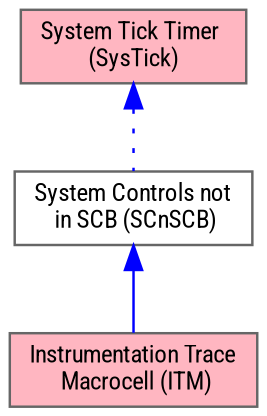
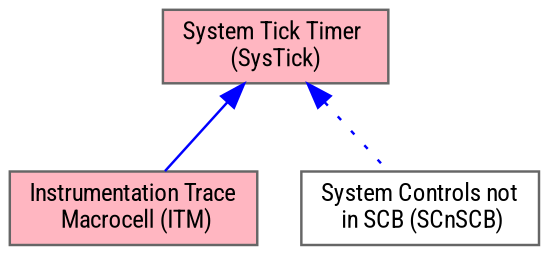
edge "Instrumentation Trace Macrocell (ITM)" -> "System Controls not in SCB (SCnSCB)": now "Instrumentation Trace Macrocell (ITM)" -> "System Tick Timer (SysTick)"
